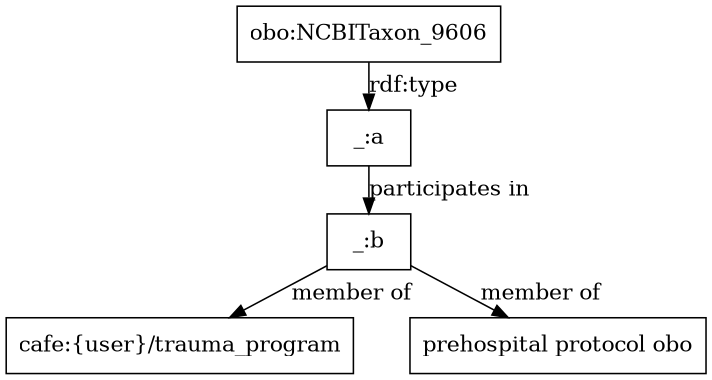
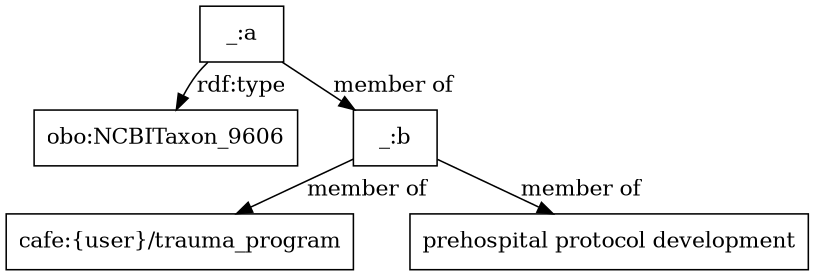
edge "obo:NCBITaxon_9606" -> "_:a": reversed
edge "_:a" -> "_:b": label "participates in" -> "member of"
node "prehospital protocol obo": label "prehospital protocol obo" -> "prehospital protocol development"
